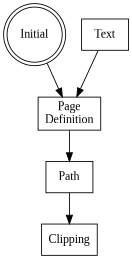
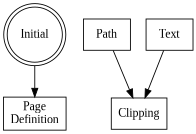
edge "Text" -> "Page Definition": now "Text" -> "Clipping"
edge "Page Definition" -> "Path": removed
